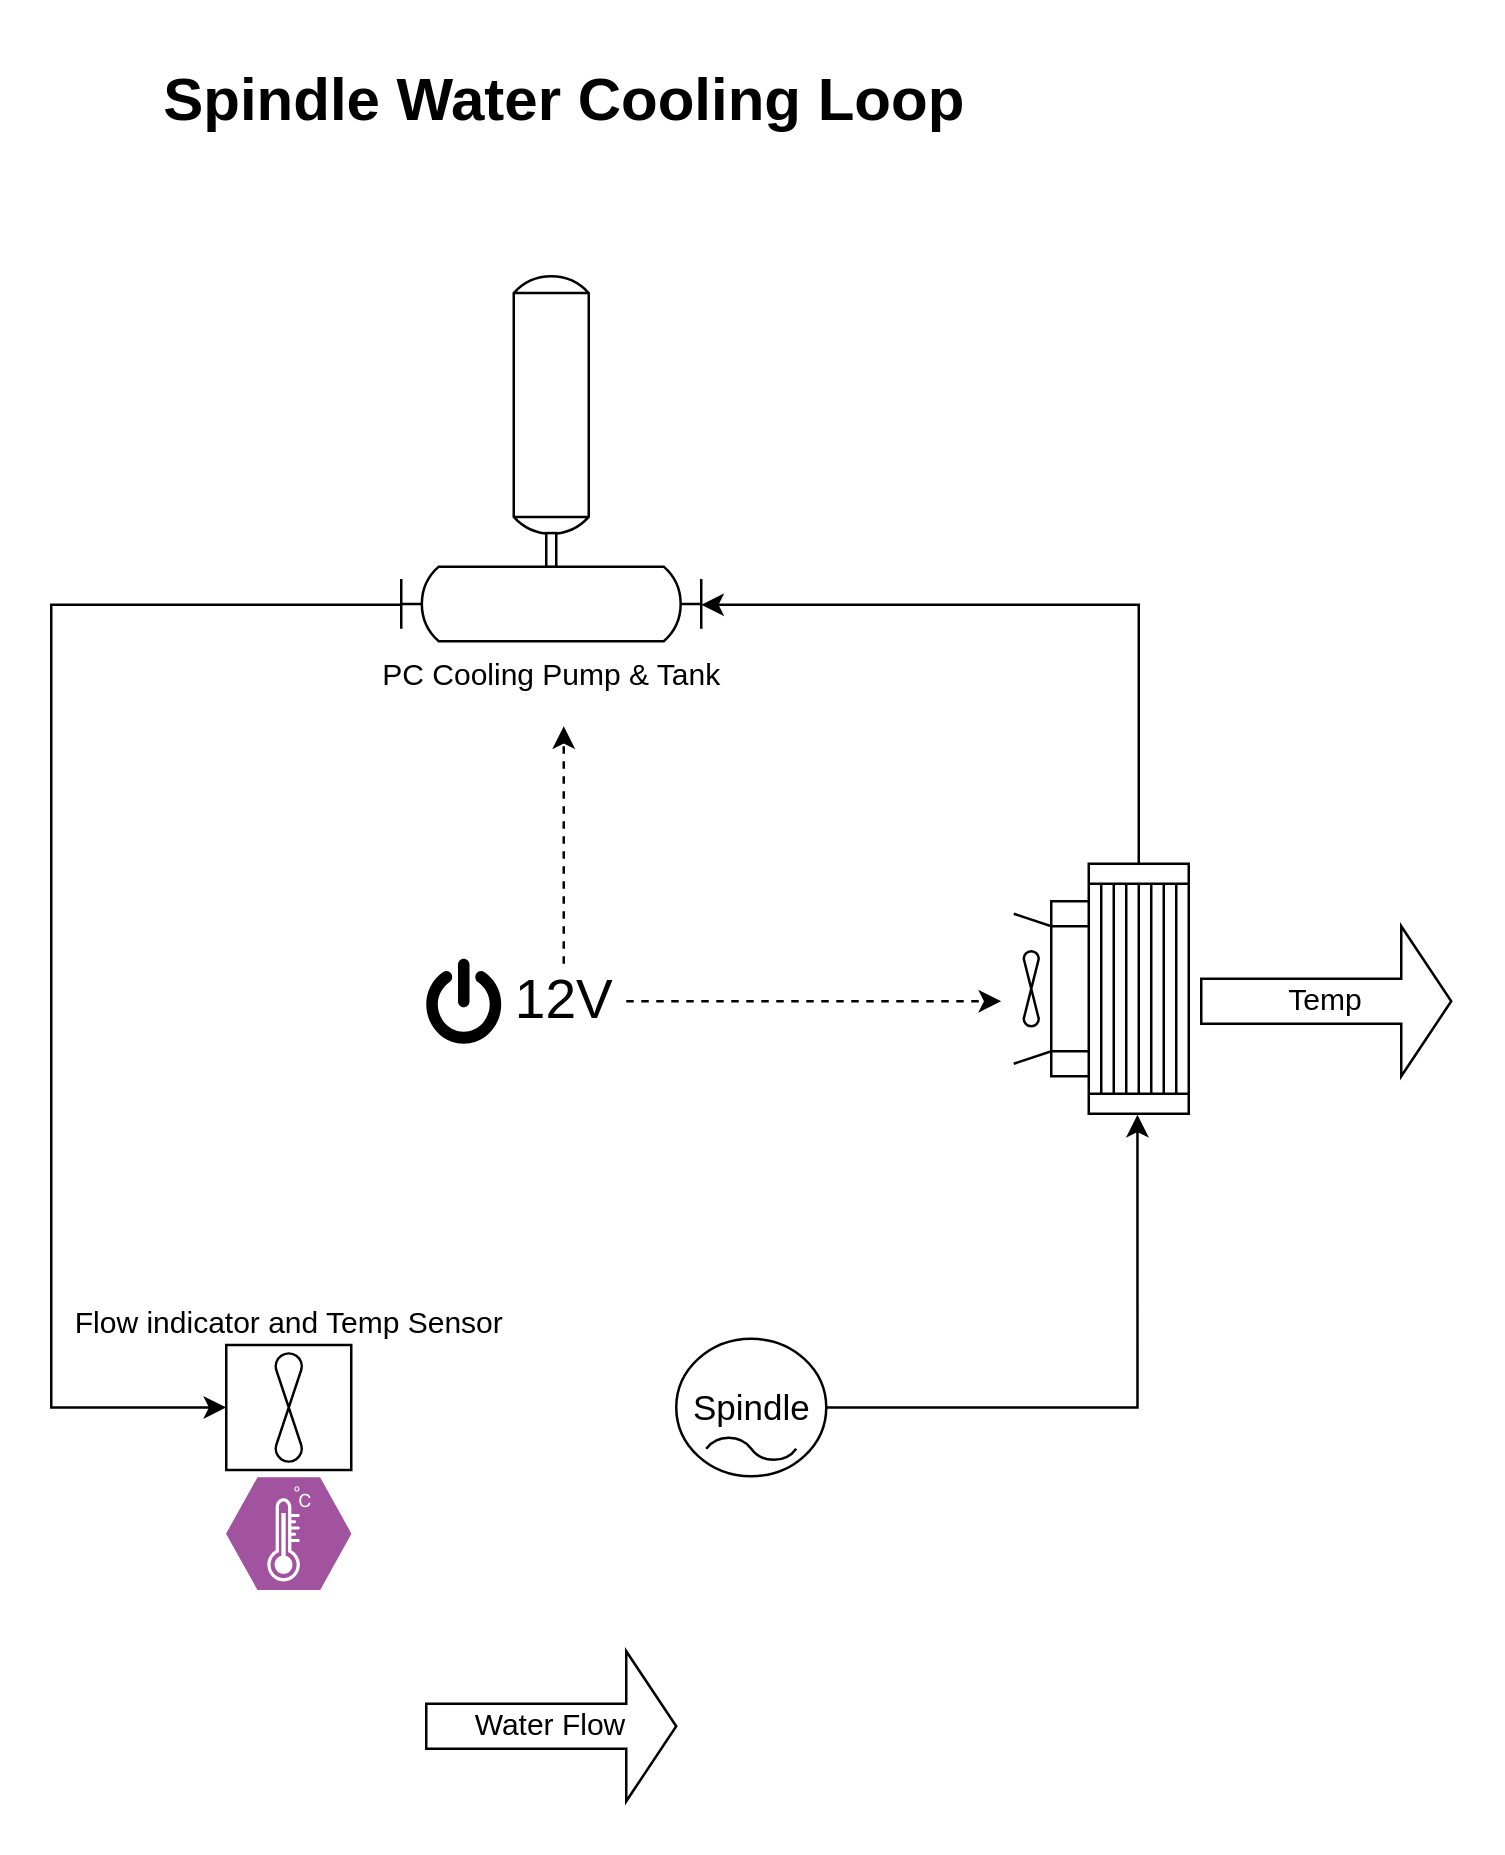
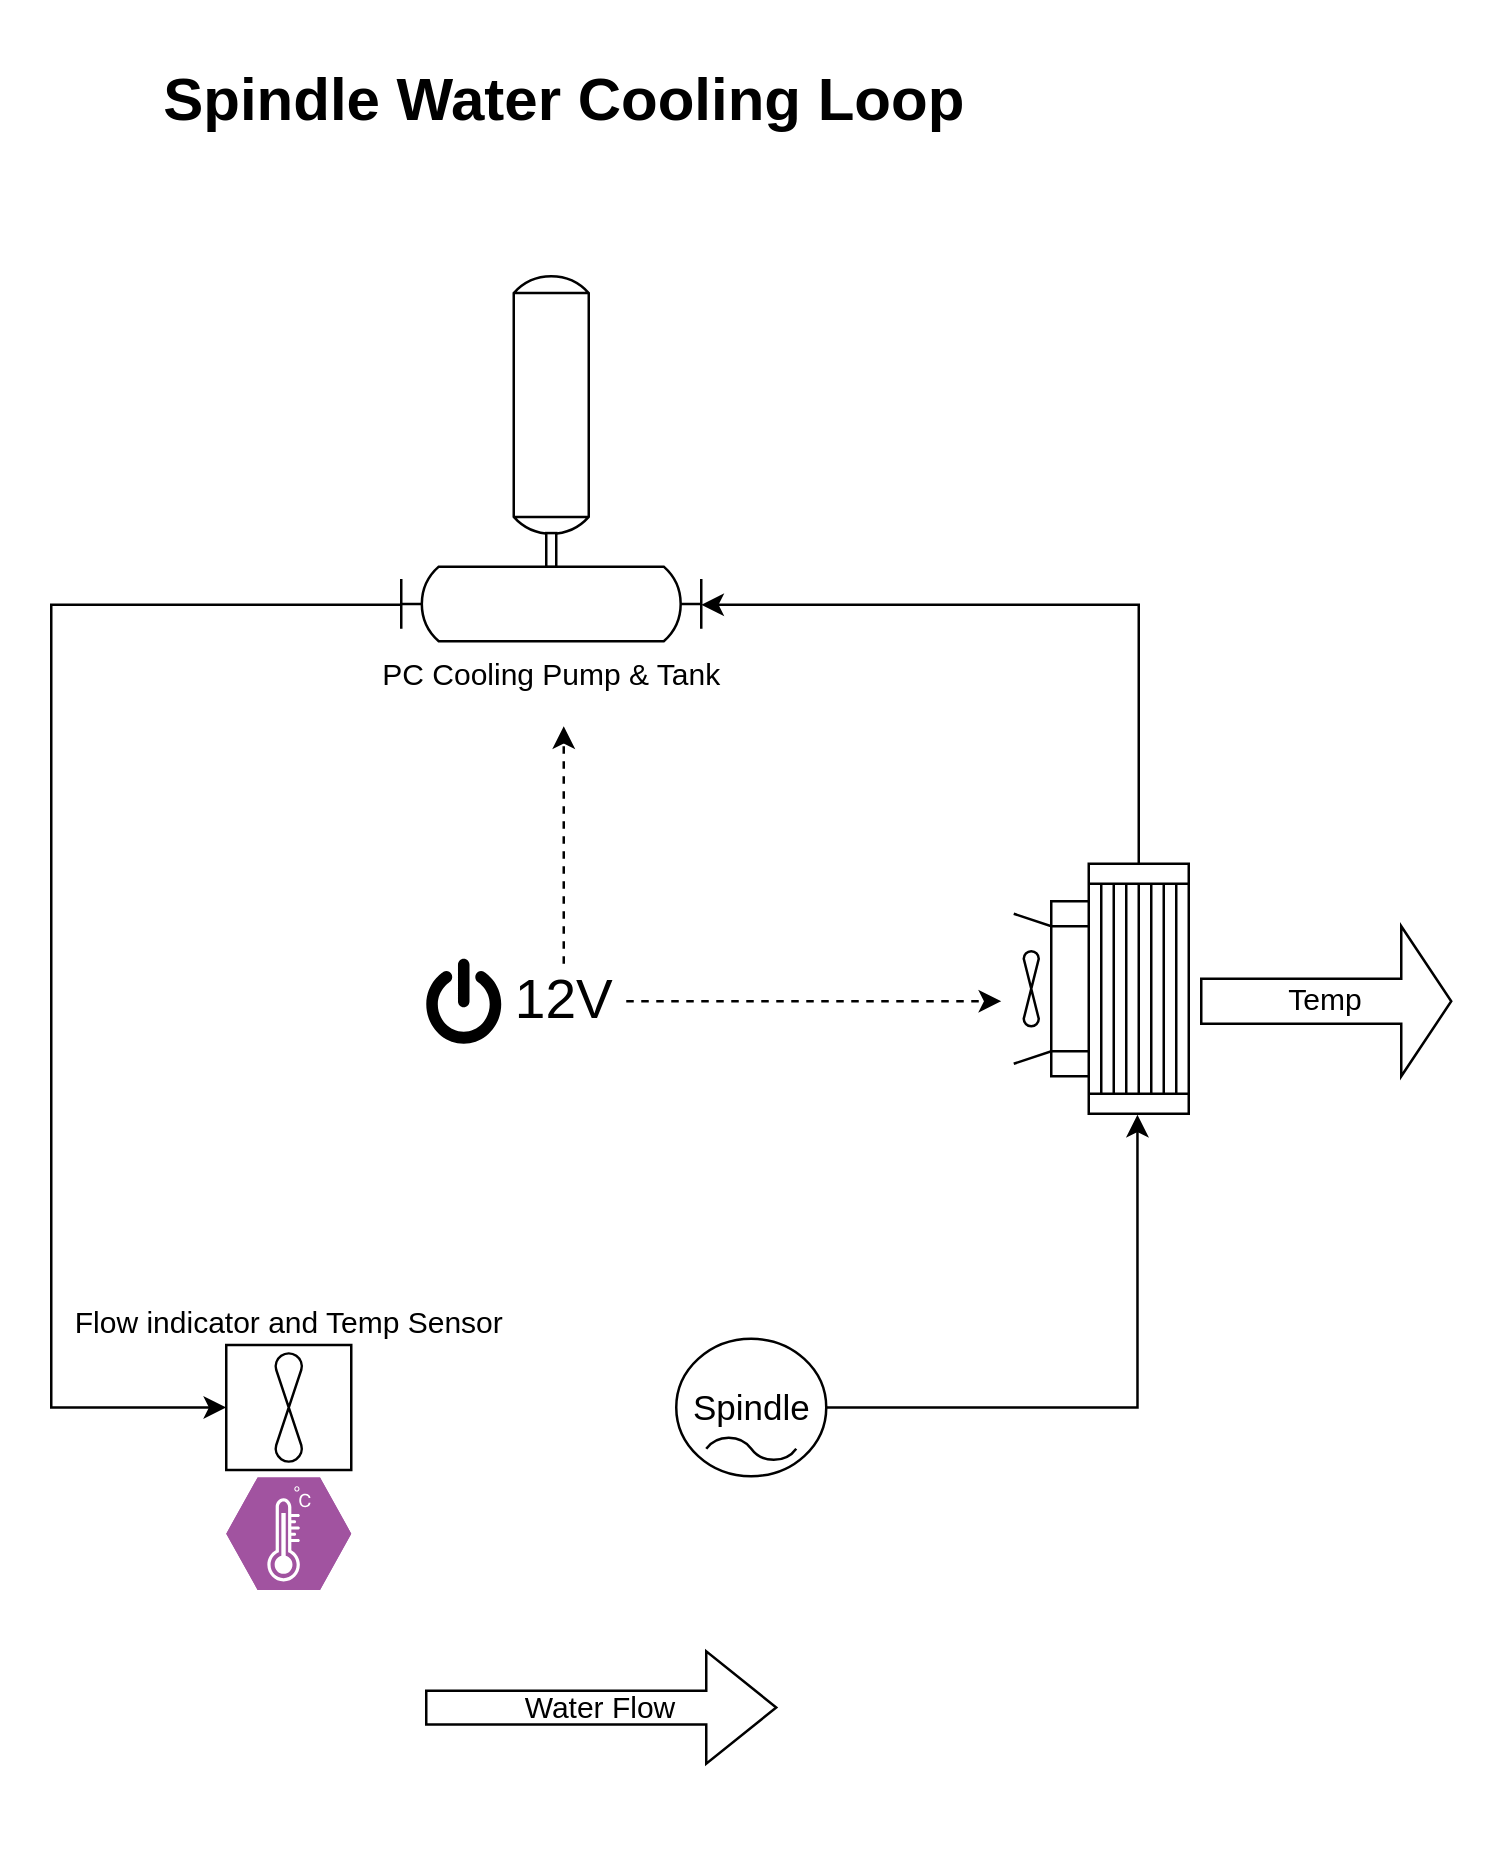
node "Water Flow": size 250x150 -> 350x113
